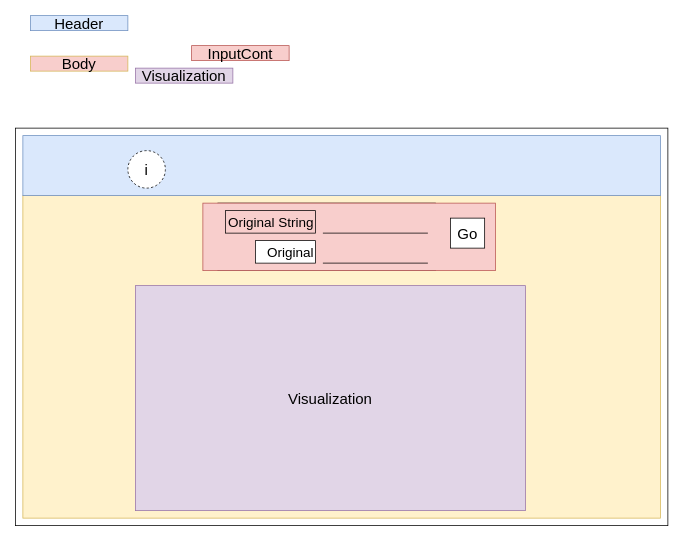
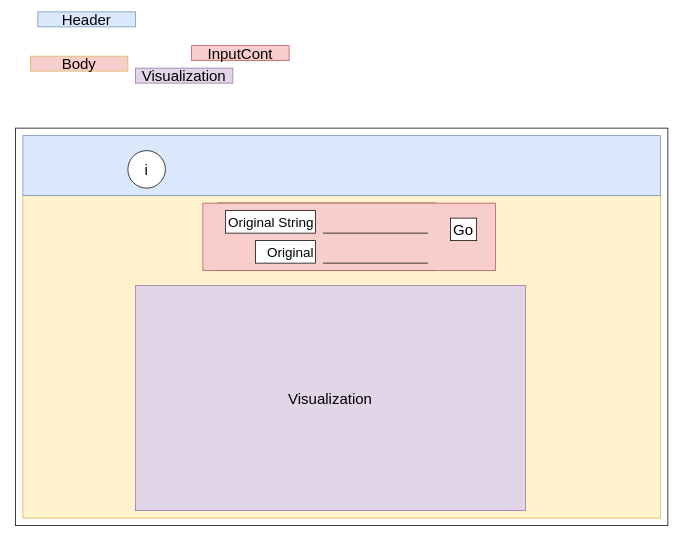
node "Header": moved (79, 23) -> (87, 19)
node "i": style dashed -> solid
node "Original String": fillcolor #f8cecc -> #ffffff
node "Go": size 34x30 -> 26x23
